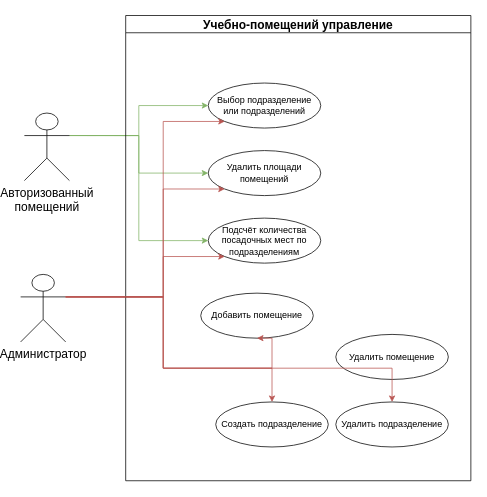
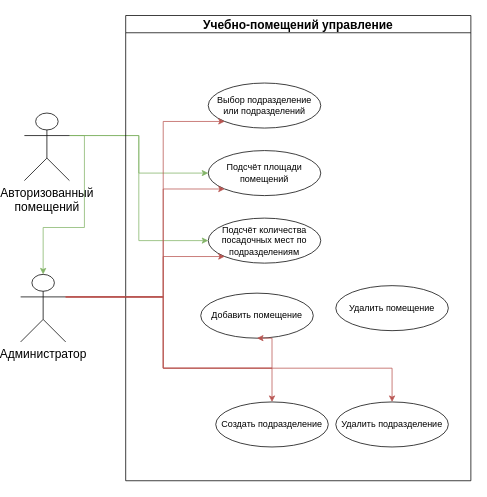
edge "Авторизованный помещений" -> "Выбор подразделение или подразделений": now "Авторизованный помещений" -> "Администратор"
node "Удалить площади помещений": label "Удалить площади помещений" -> "Подсчёт площади помещений"
node "Удалить помещение": moved (392, 357) -> (392, 308)
